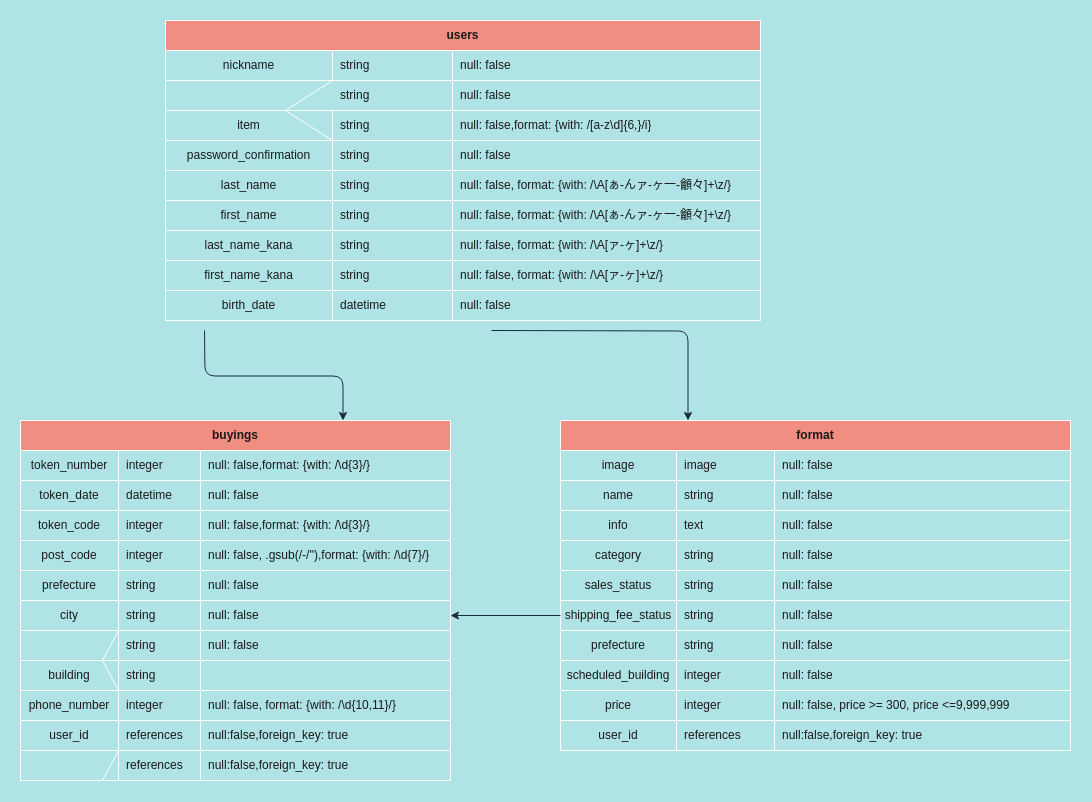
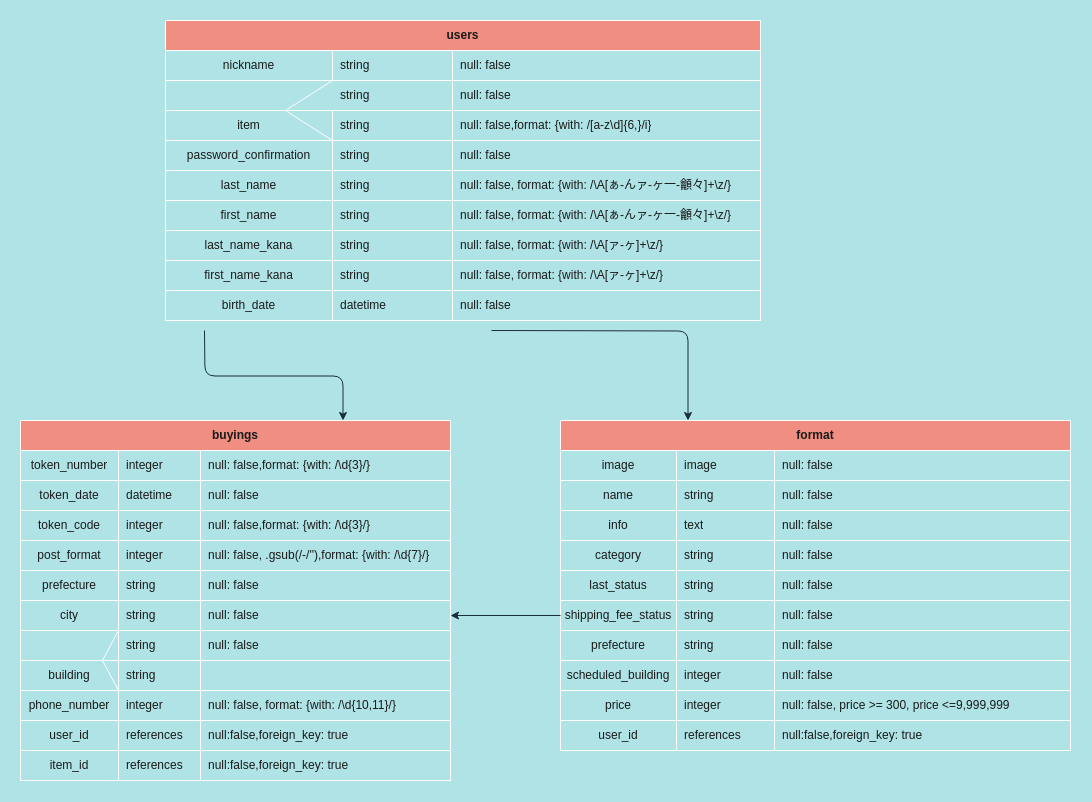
node "post_code": label "post_code" -> "post_format"
node "sales_status": label "sales_status" -> "last_status"
node "item_id": added
